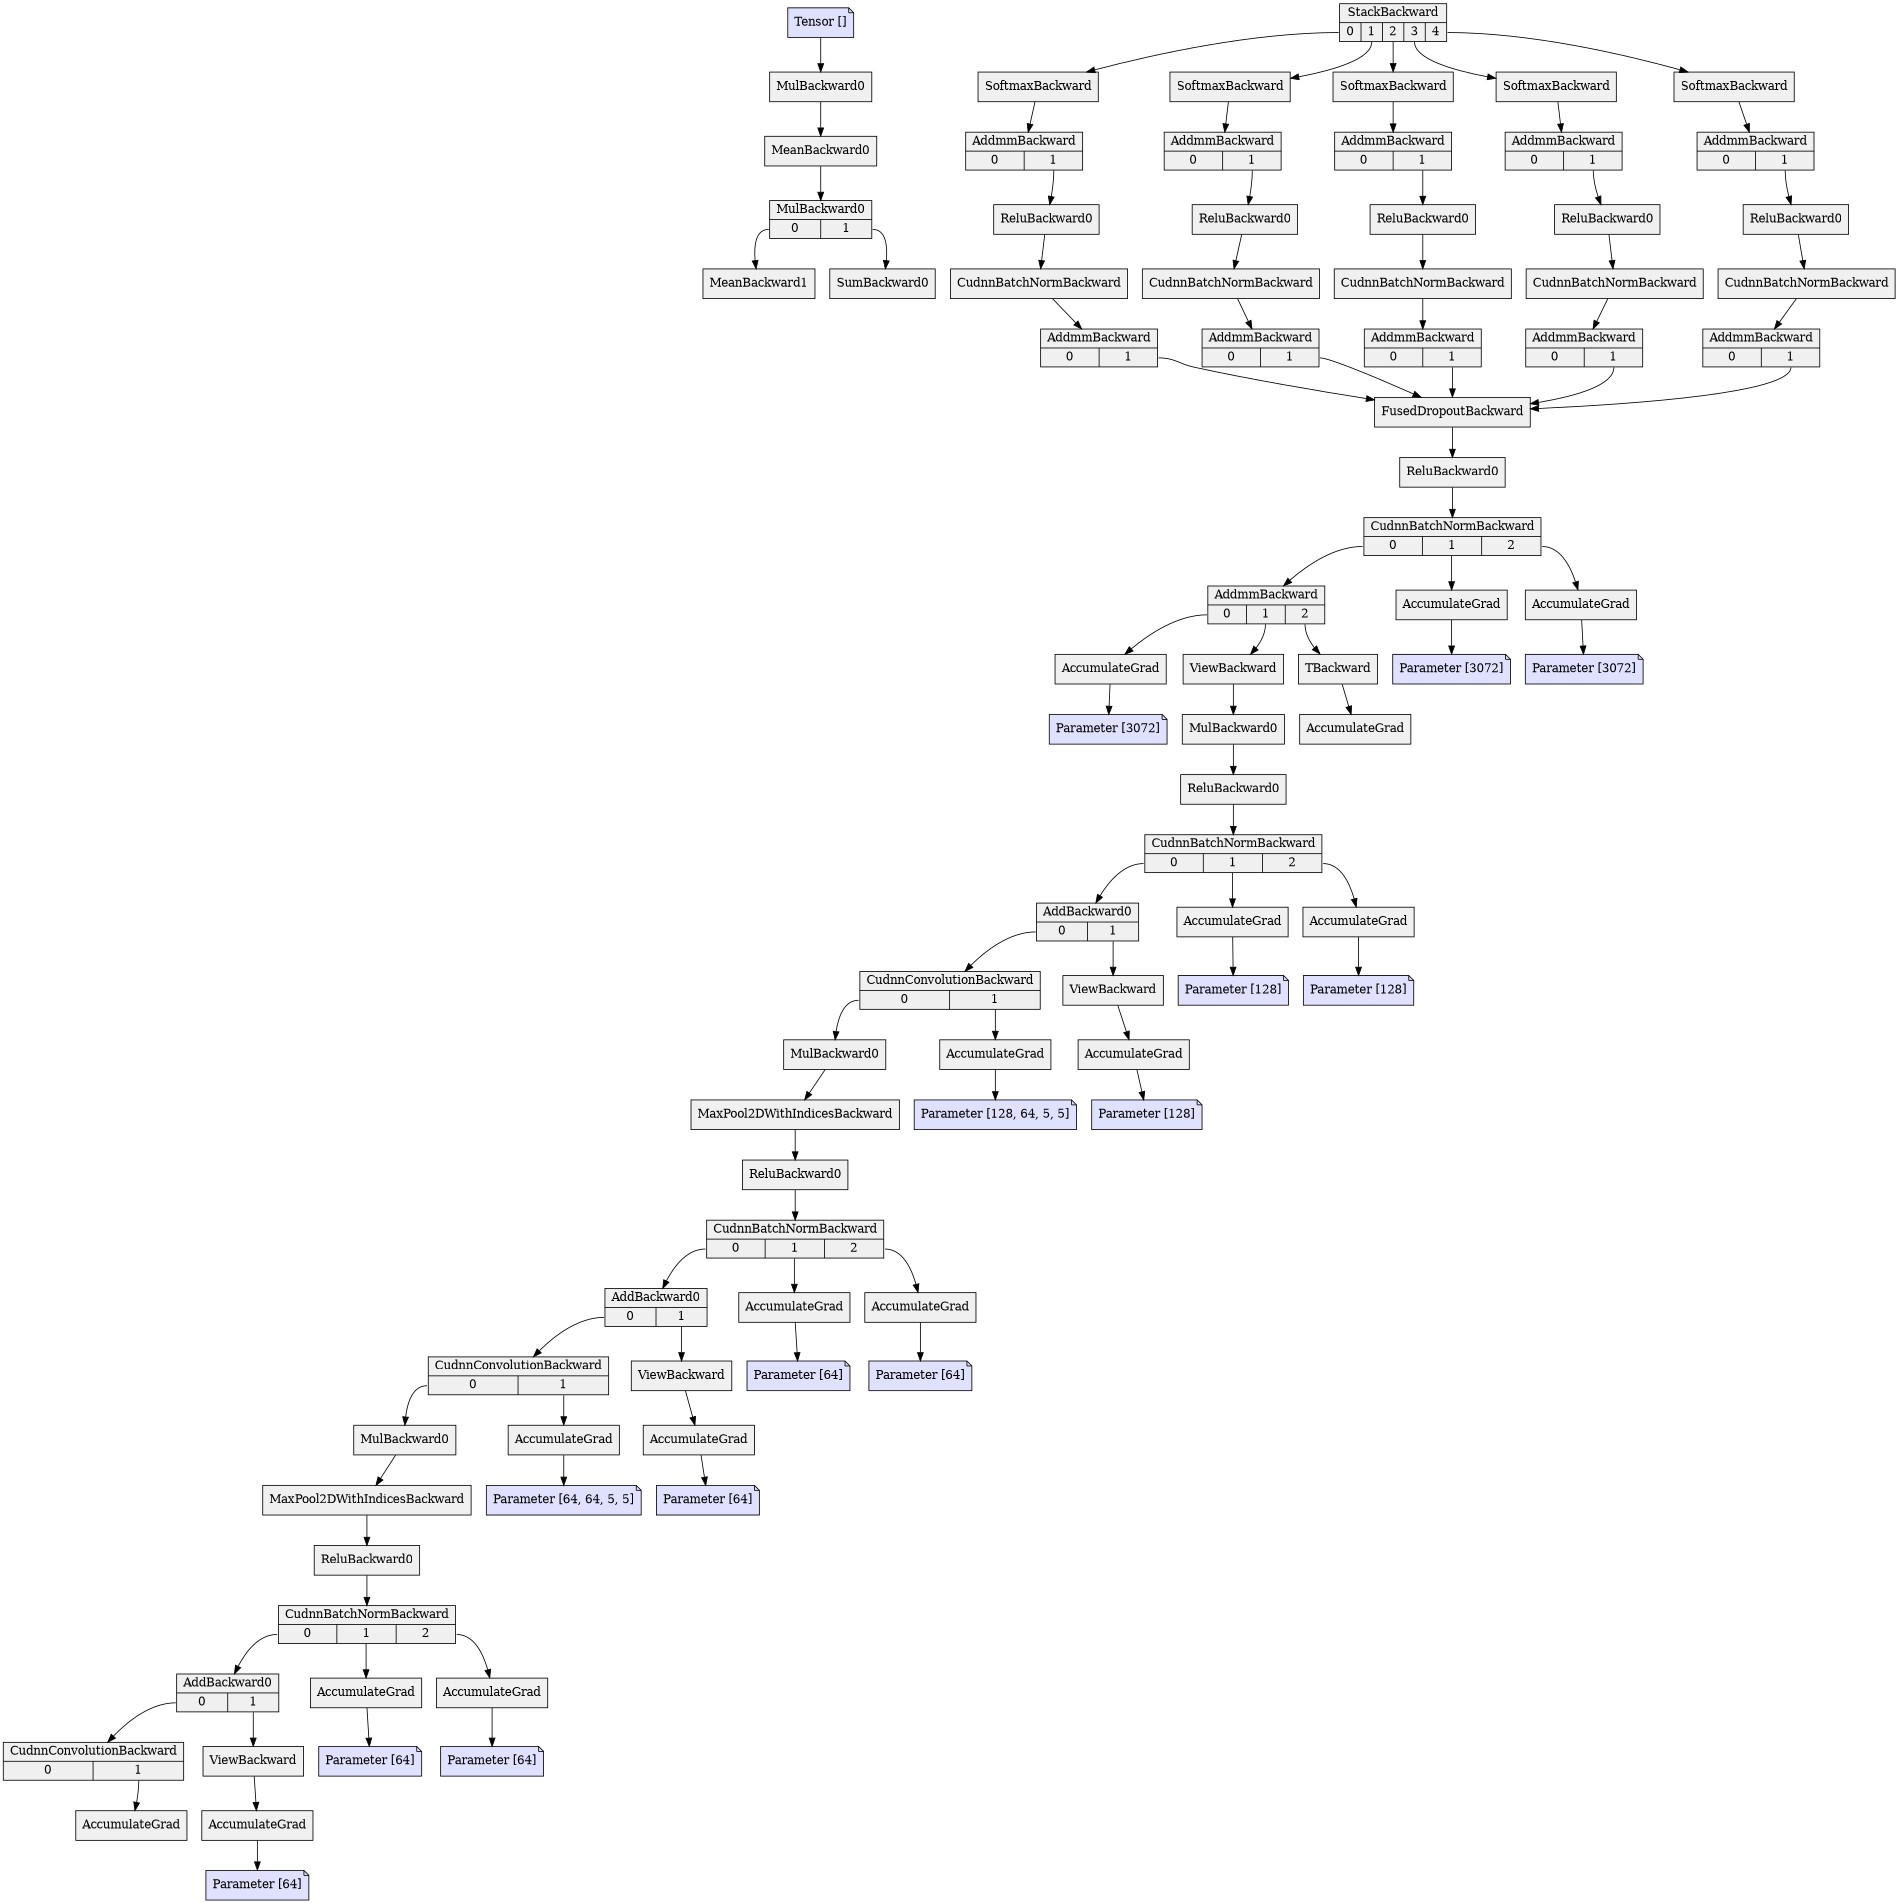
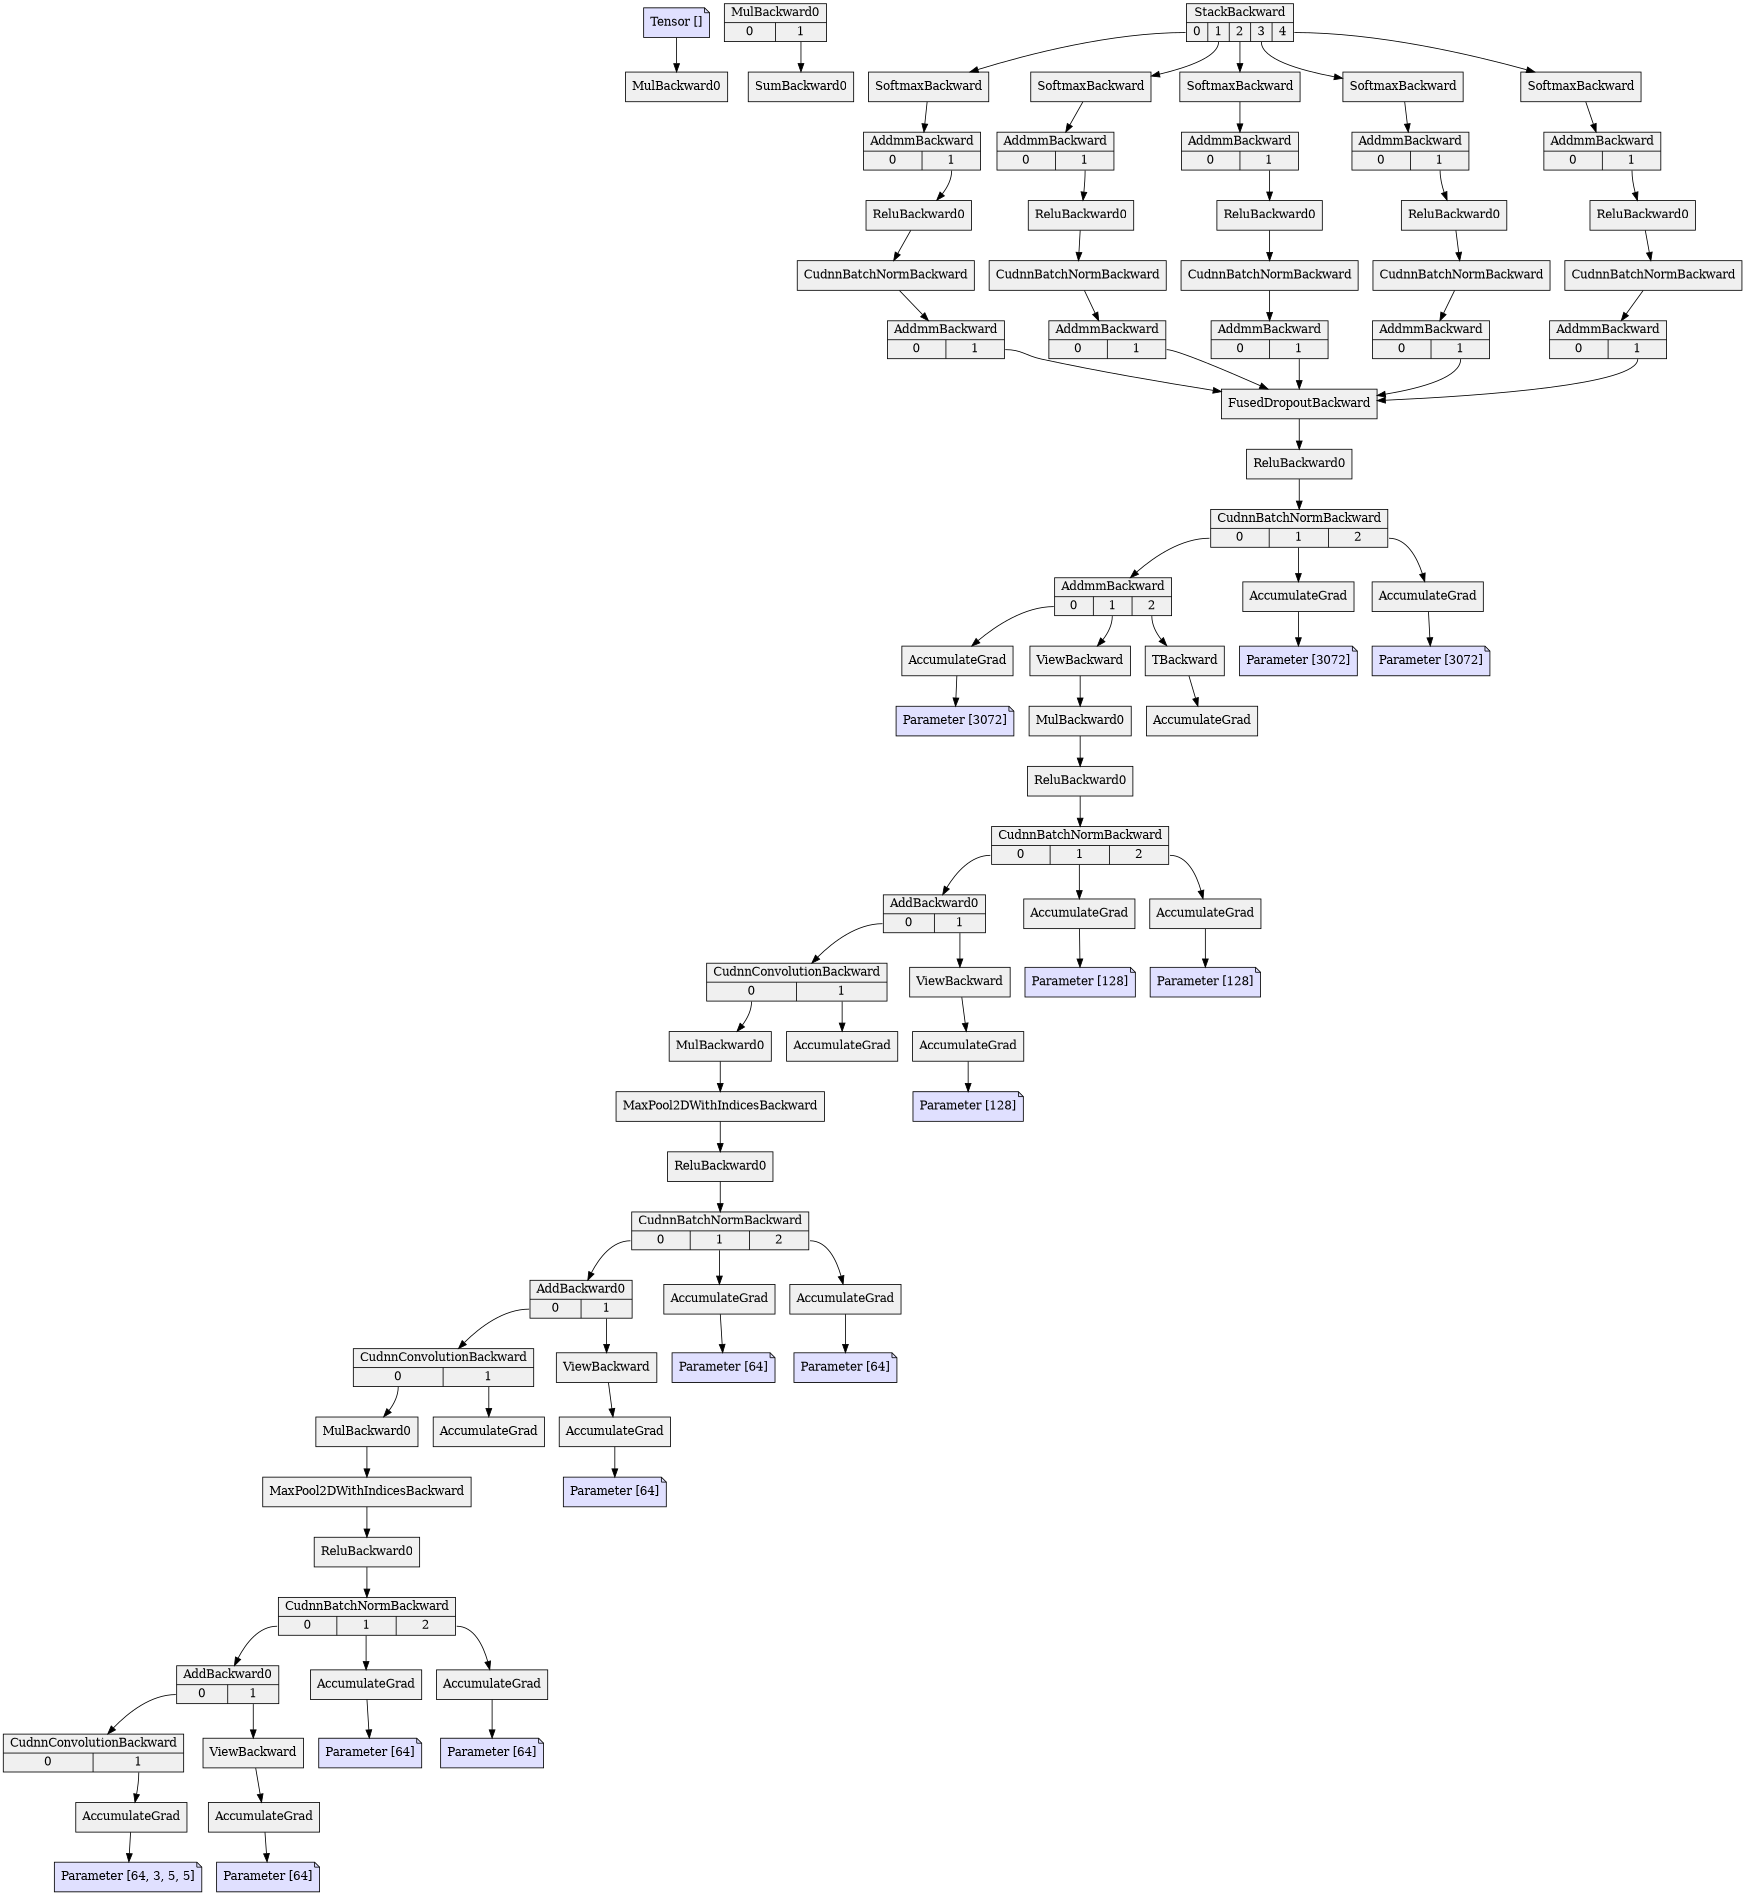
node "MeanBackward0": removed
node "MeanBackward1": removed
node "Parameter [128, 64, 5, 5]": removed
node "Parameter [64, 64, 5, 5]": removed
node "Parameter [64, 3, 5, 5]": added
